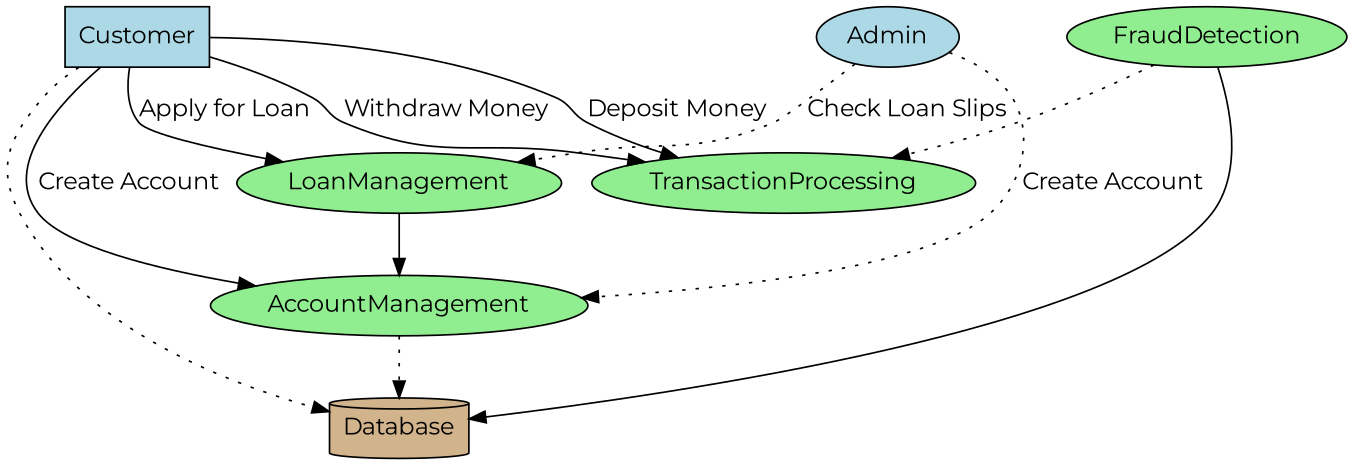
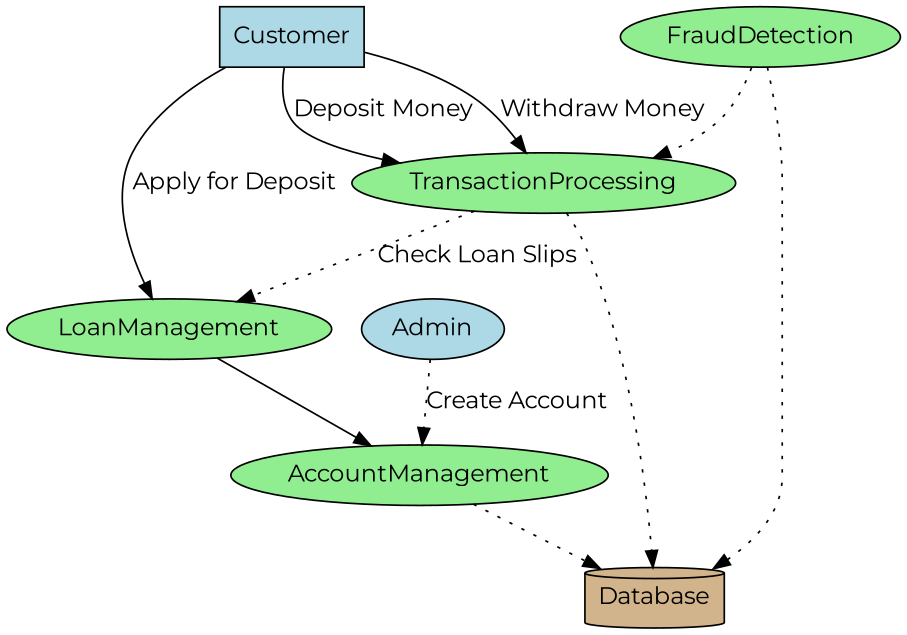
edge "Customer" -> "LoanManagement": label "Apply for Loan" -> "Apply for Deposit"
edge "Admin" -> "LoanManagement": now "TransactionProcessing" -> "LoanManagement"
edge "Customer" -> "AccountManagement": removed, label "Create Account"
edge "Customer" -> "Database": now "TransactionProcessing" -> "Database"
edge "FraudDetection" -> "Database": style solid -> dotted
